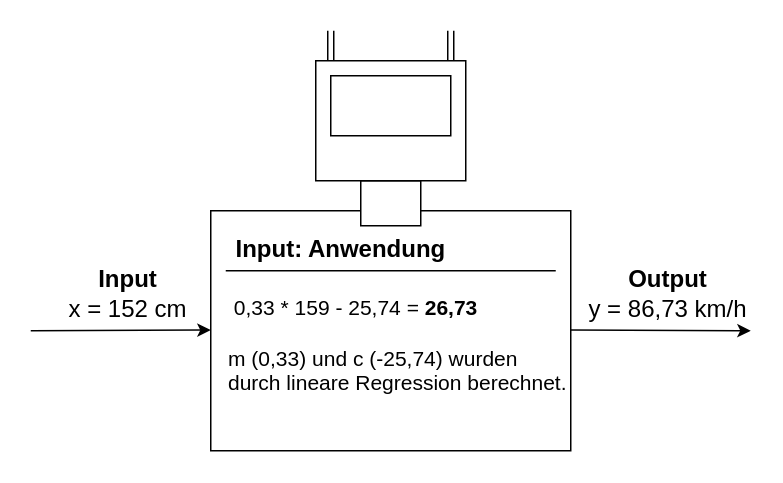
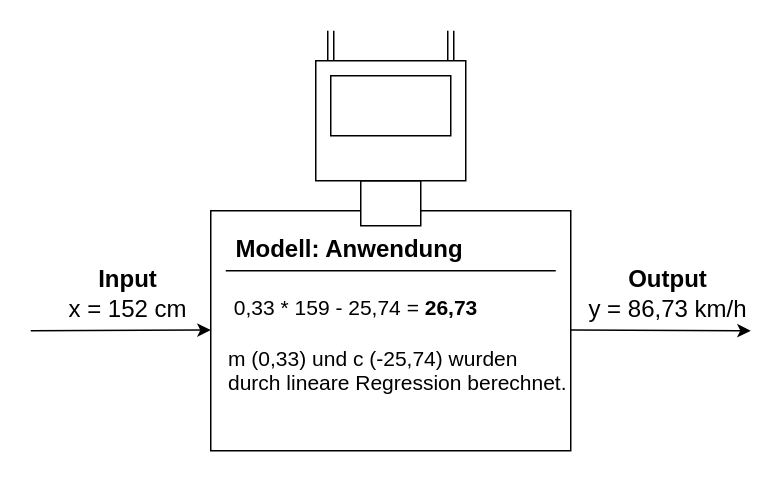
node "Input: Anwendung": label "Input: Anwendung" -> "Modell: Anwendung"
